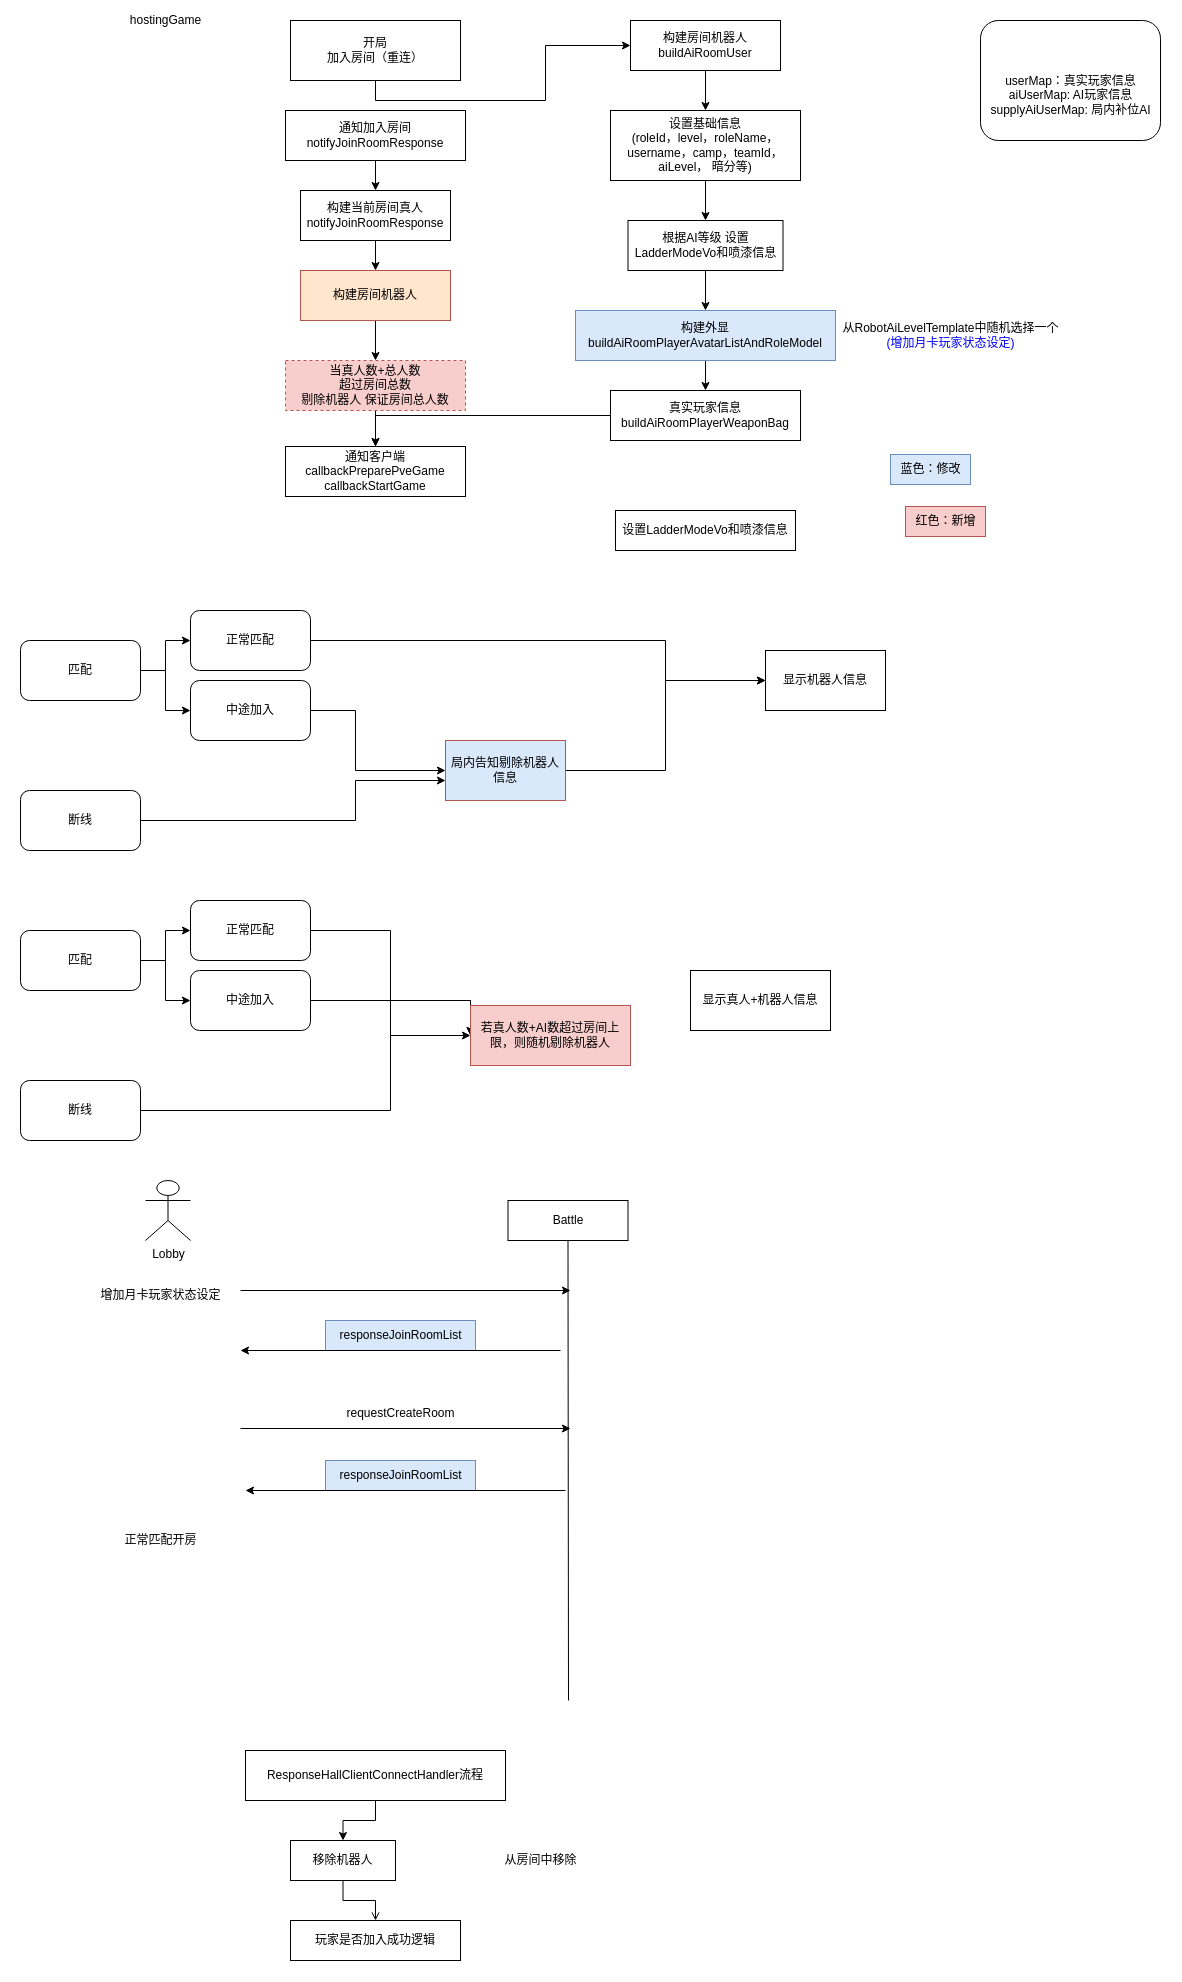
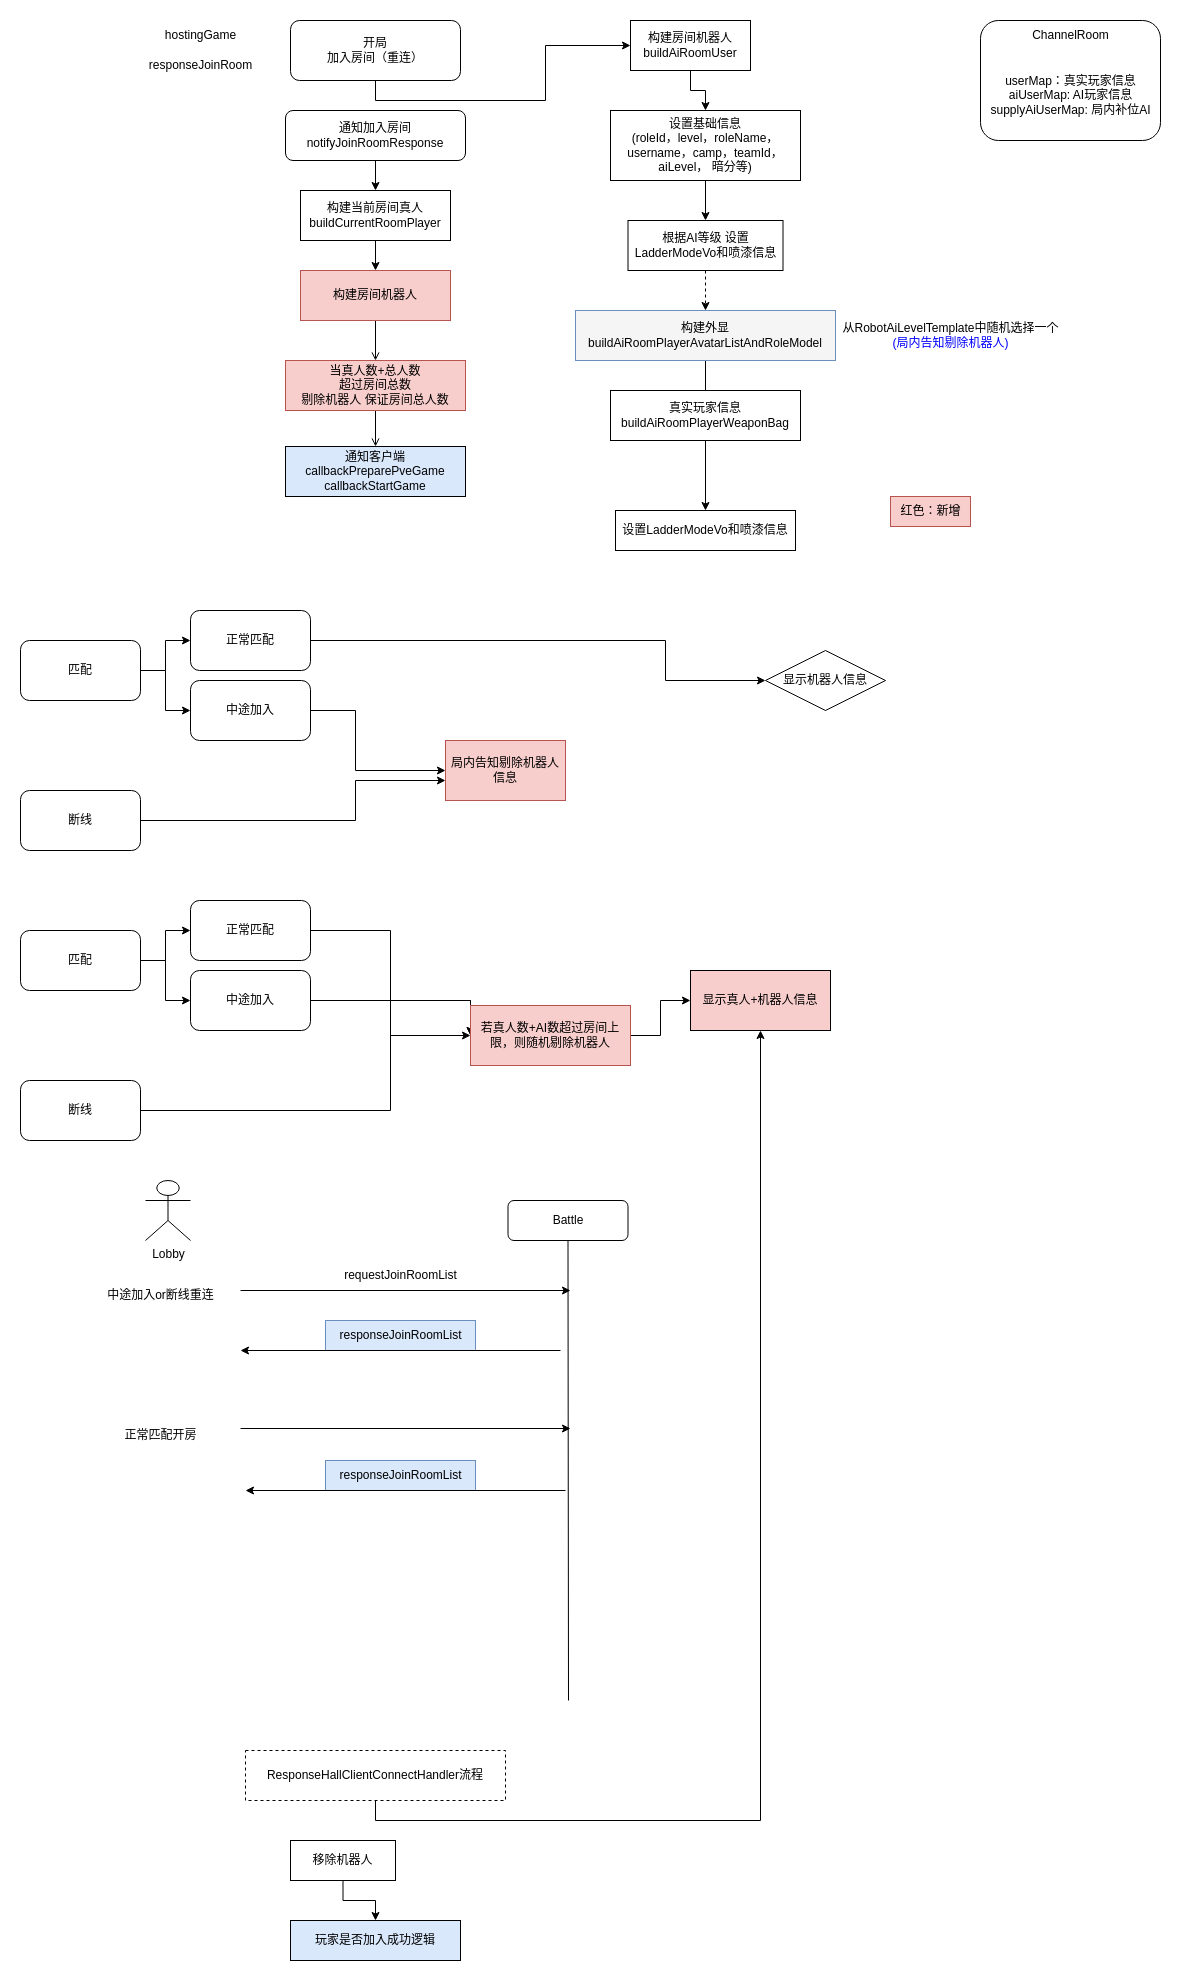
node "hostingGame": moved (166, 21) -> (201, 36)
node "ChannelRoom": added
node "构建房间机器人 buildAiRoomUser": size 150x50 -> 120x50
node "开局 加入房间（重连）": shape rectangle -> rounded rectangle
node "responseJoinRoom": added
node "通知加入房间 notifyJoinRoomResponse": shape rectangle -> rounded rectangle
node "构建当前房间真人 notifyJoinRoomResponse": label "构建当前房间真人 notifyJoinRoomResponse" -> "构建当前房间真人 buildCurrentRoomPlayer"
edge "根据AI等级 设置LadderModeVo和喷漆信息" -> "构建外显 buildAiRoomPlayerAvatarListAndRoleModel": style solid -> dashed
node "构建房间机器人": fillcolor #ffe6cc -> #f8cecc
node "构建外显 buildAiRoomPlayerAvatarListAndRoleModel": fillcolor #dae8fc -> #f5f5f5
node "从RobotAiLevelTemplate中随机选择一个 (增加月卡玩家状态设定)": label "从RobotAiLevelTemplate中随机选择一个 (增加月卡玩家状态设定)" -> "从RobotAiLevelTemplate中随机选择一个 (局内告知剔除机器人)"
edge "构建房间机器人" -> "当真人数+总人数 超过房间总数 剔除机器人 保证房间总人数": arrowhead classic -> open
edge "构建外显 buildAiRoomPlayerAvatarListAndRoleModel" -> "真实玩家信息 buildAiRoomPlayerWeaponBag": arrowhead classic -> none
node "当真人数+总人数 超过房间总数 剔除机器人 保证房间总人数": style dashed -> solid
edge "当真人数+总人数 超过房间总数 剔除机器人 保证房间总人数" -> "通知客户端 callbackPreparePveGame callbackStartGame": arrowhead classic -> open
edge "真实玩家信息 buildAiRoomPlayerWeaponBag" -> "通知客户端 callbackPreparePveGame callbackStartGame": now "真实玩家信息 buildAiRoomPlayerWeaponBag" -> "设置LadderModeVo和喷漆信息"
node "蓝色：修改": removed
node "通知客户端 callbackPreparePveGame callbackStartGame": fillcolor #ffffff -> #dae8fc
node "红色：新增": moved (946, 522) -> (931, 512)
node "显示机器人信息": shape rectangle -> diamond
node "局内告知剔除机器人 信息": fillcolor #dae8fc -> #f8cecc
edge "局内告知剔除机器人 信息" -> "显示机器人信息": removed
node "显示真人+机器人信息": fillcolor #ffffff -> #f8cecc
edge "若真人数+AI数超过房间上限，则随机剔除机器人" -> "显示真人+机器人信息": added
node "Battle": shape rectangle -> rounded rectangle
node "requestJoinRoomList": added
node "增加月卡玩家状态设定": label "增加月卡玩家状态设定" -> "中途加入or断线重连"
node "requestCreateRoom": removed
node "正常匹配开房": moved (161, 1541) -> (161, 1436)
node "ResponseHallClientConnectHandler流程": style solid -> dashed
edge "ResponseHallClientConnectHandler流程" -> "移除机器人": now "ResponseHallClientConnectHandler流程" -> "显示真人+机器人信息"
node "从房间中移除": removed
edge "移除机器人" -> "玩家是否加入成功逻辑": arrowhead open -> classic
node "玩家是否加入成功逻辑": fillcolor #ffffff -> #dae8fc
